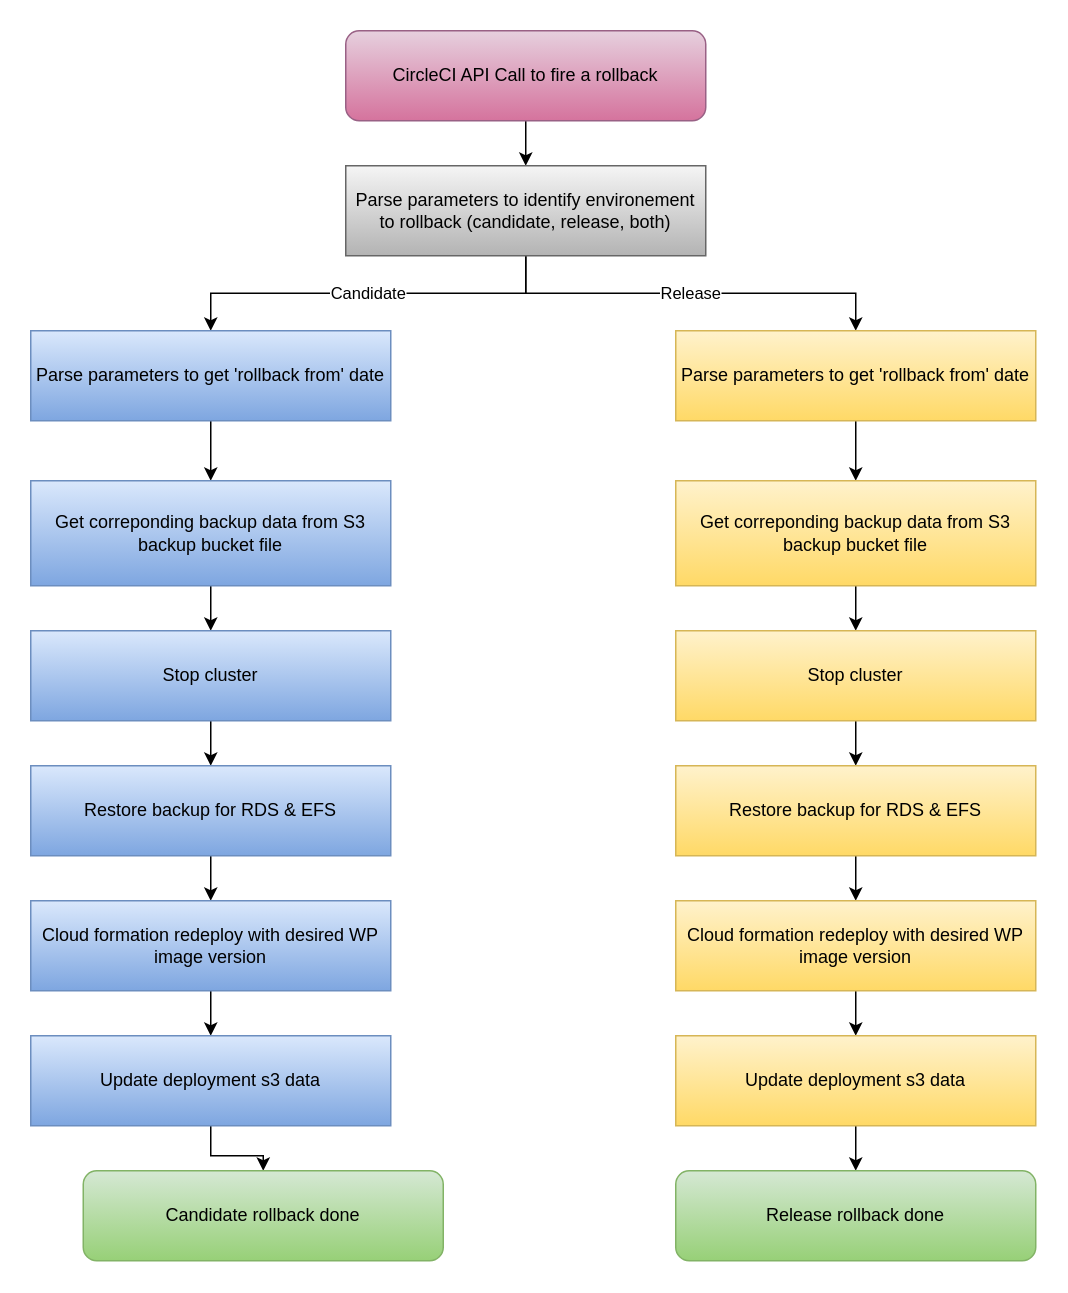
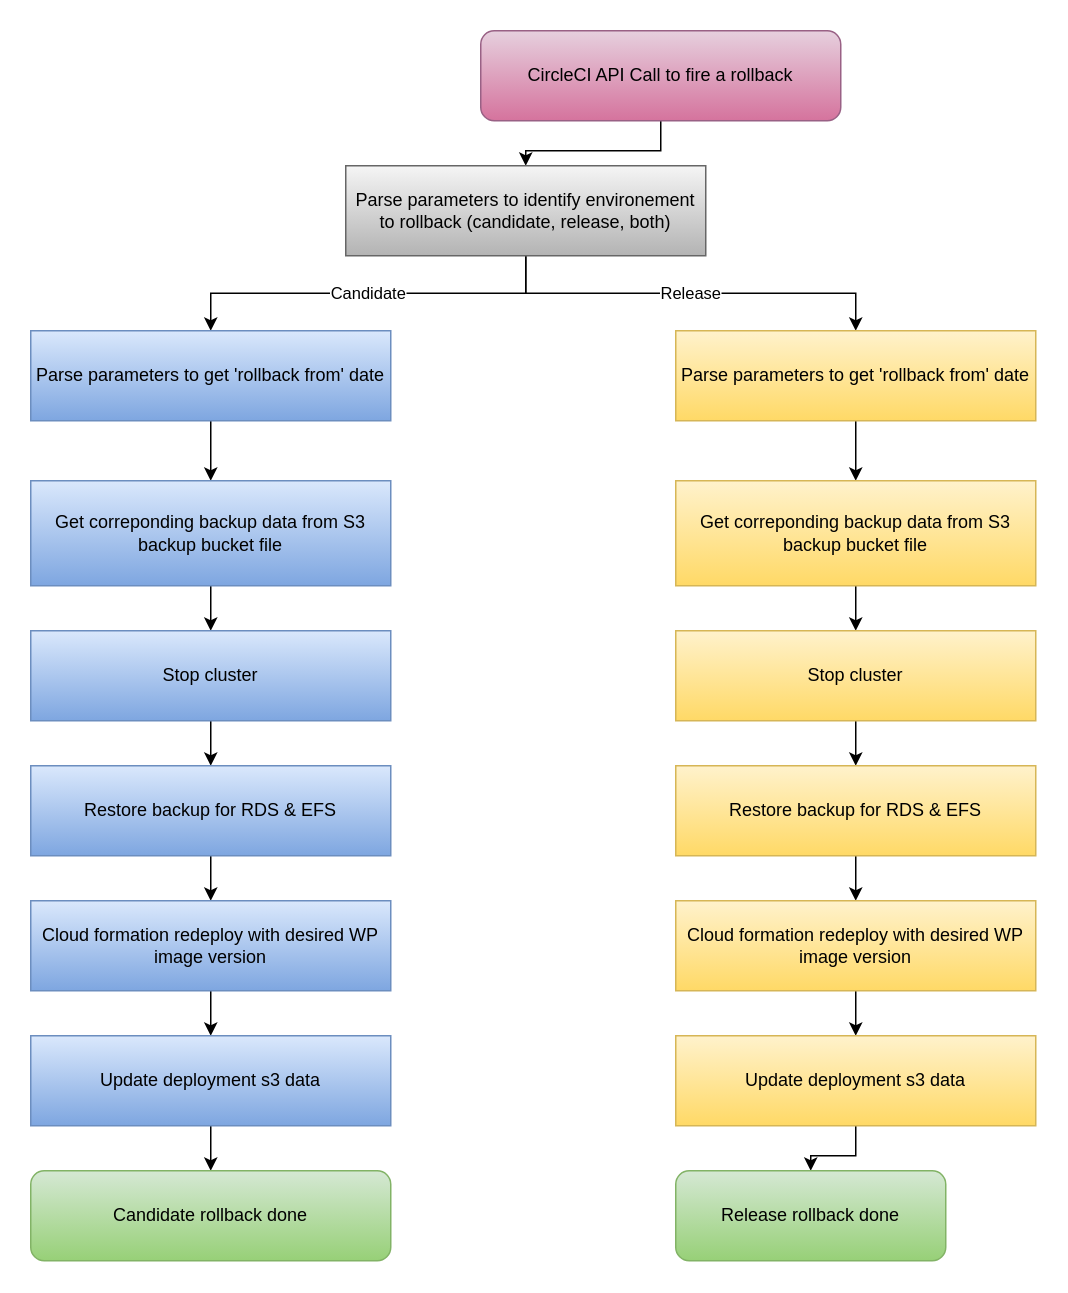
node "CircleCI API Call to fire a rollback": moved (526, 76) -> (661, 76)
node "Candidate rollback done": moved (263, 1216) -> (211, 1216)
node "Release rollback done": size 360x90 -> 270x90
